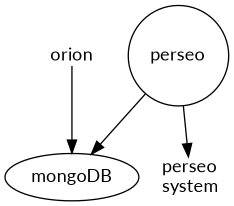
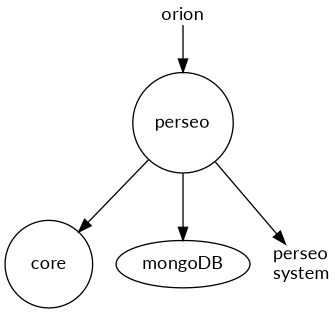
edge "orion" -> "mongoDB": now "orion" -> "perseo"
node "core": added
